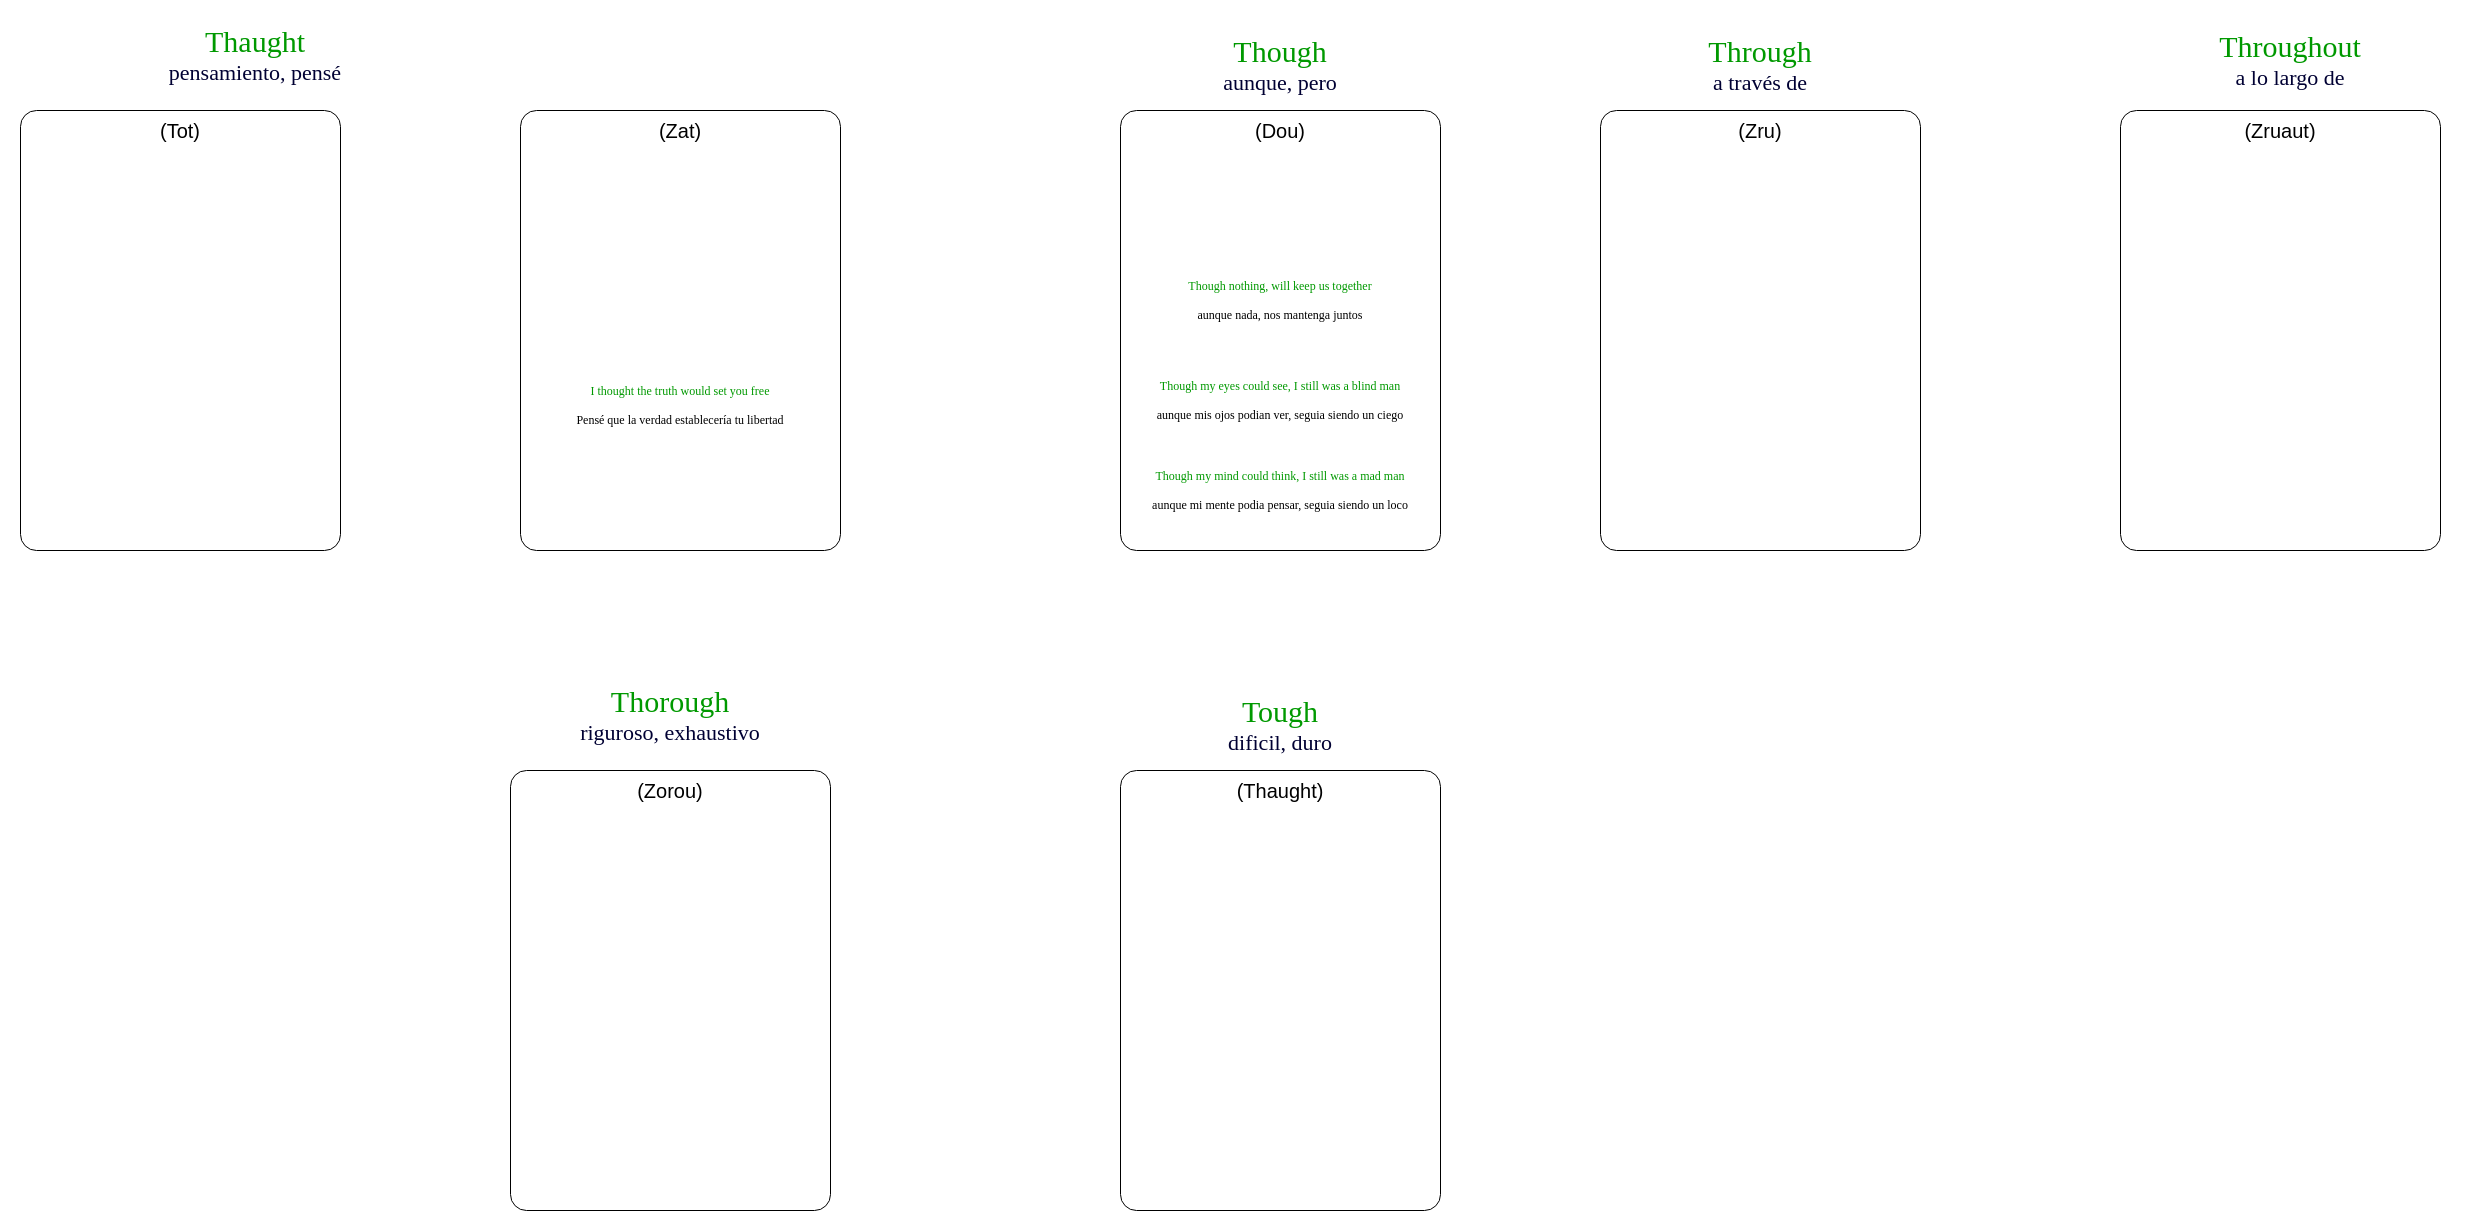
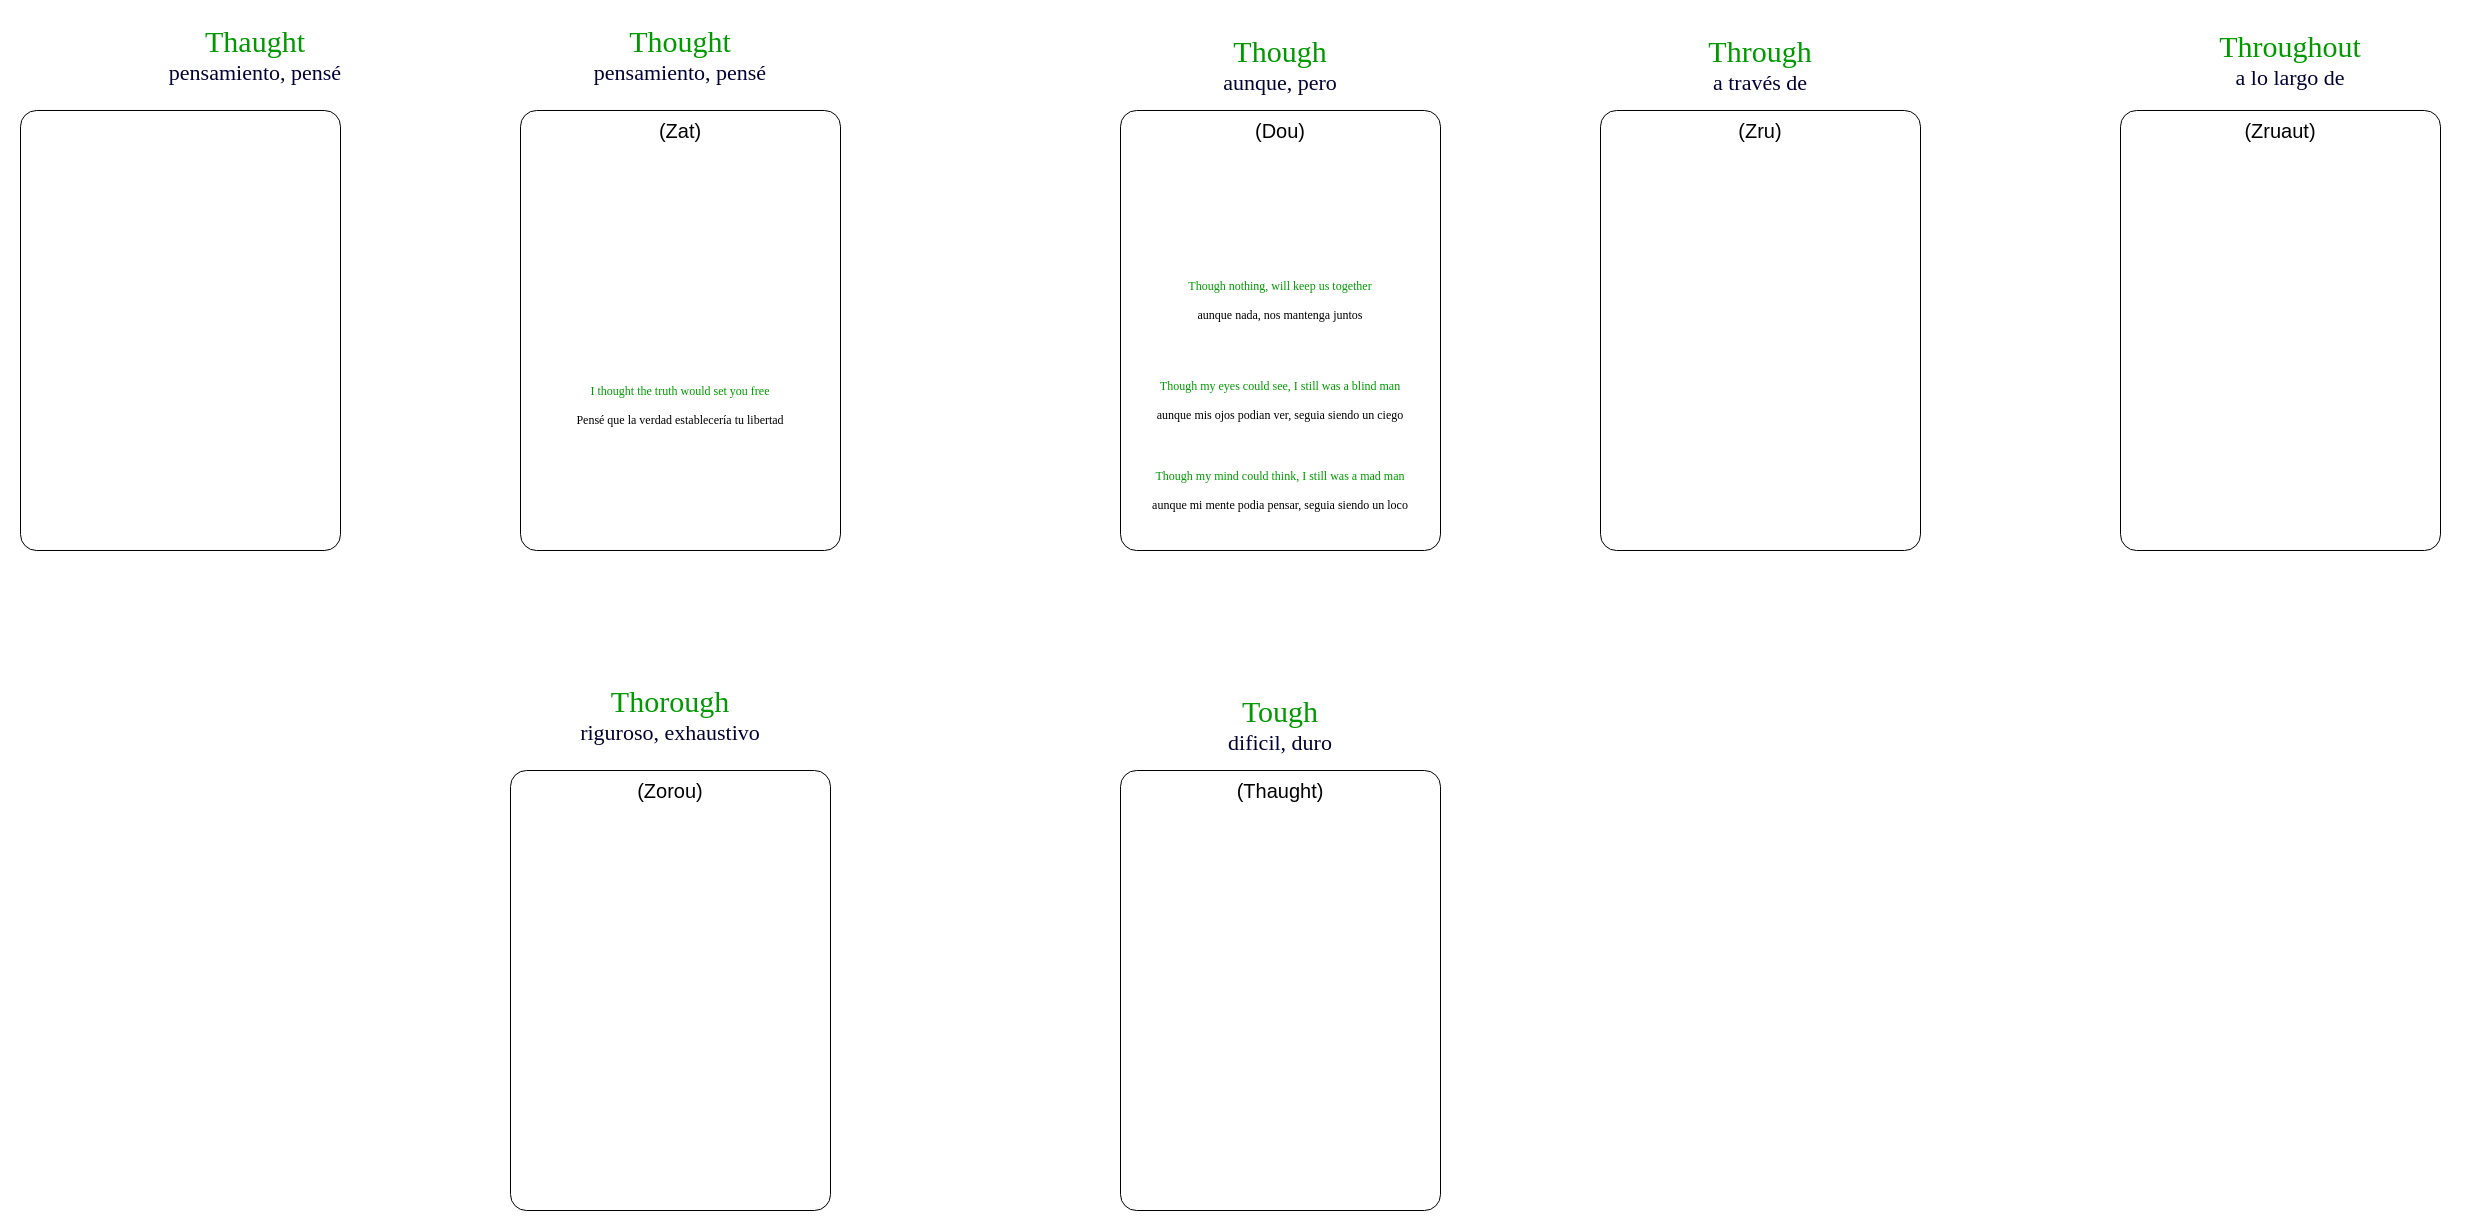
node "Thought pensamiento, pensé": added
node "(Tot)": removed
